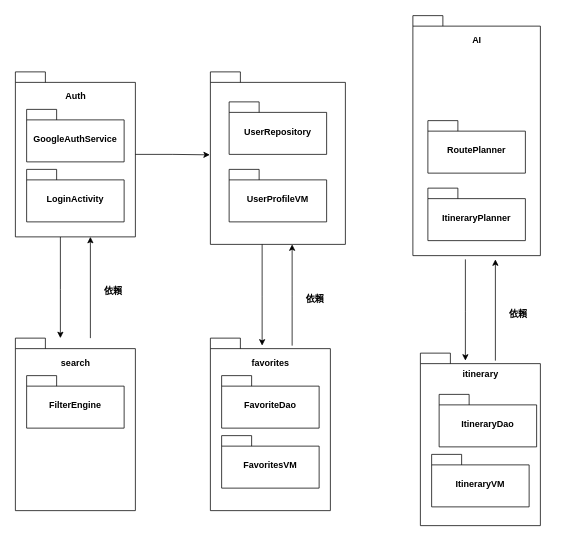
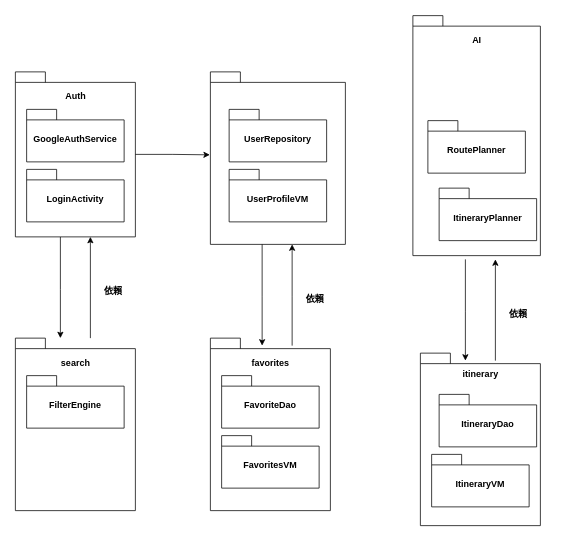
node "UserRepository": moved (278, 128) -> (278, 135)
node "ItineraryPlanner": moved (477, 214) -> (488, 214)
